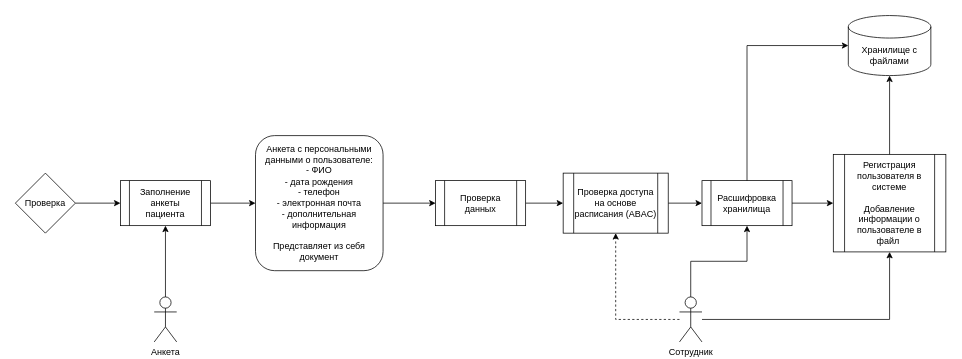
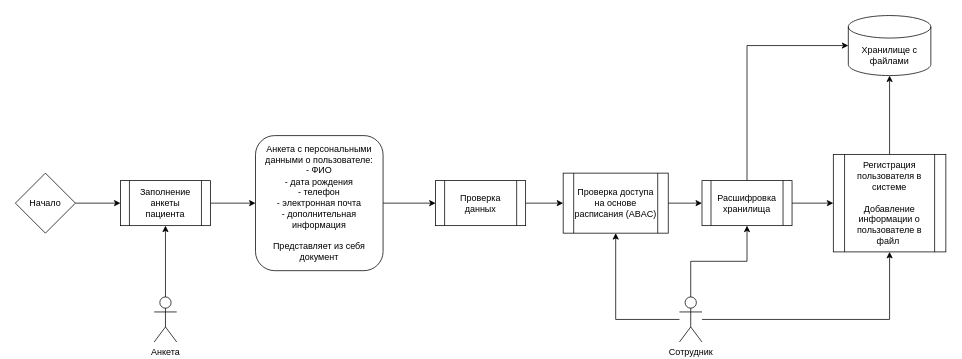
node "Проверка": label "Проверка" -> "Начало"
edge "Сотрудник ресепшена" -> "Проверка доступа на основе расписания (ABAC)": style dashed -> solid
